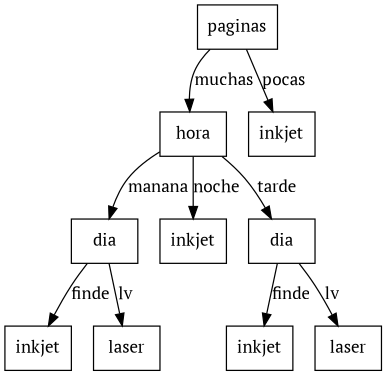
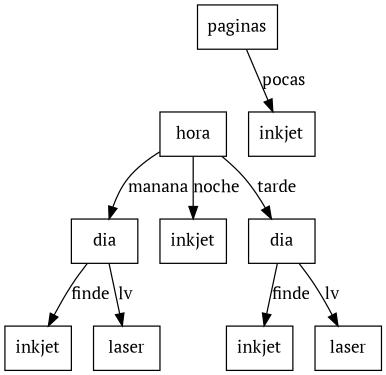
edge "paginas" -> "hora": removed, label "muchas"
